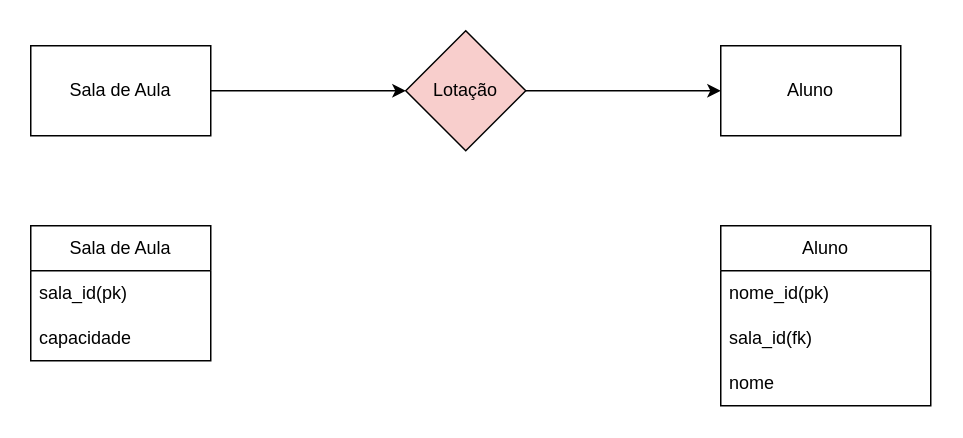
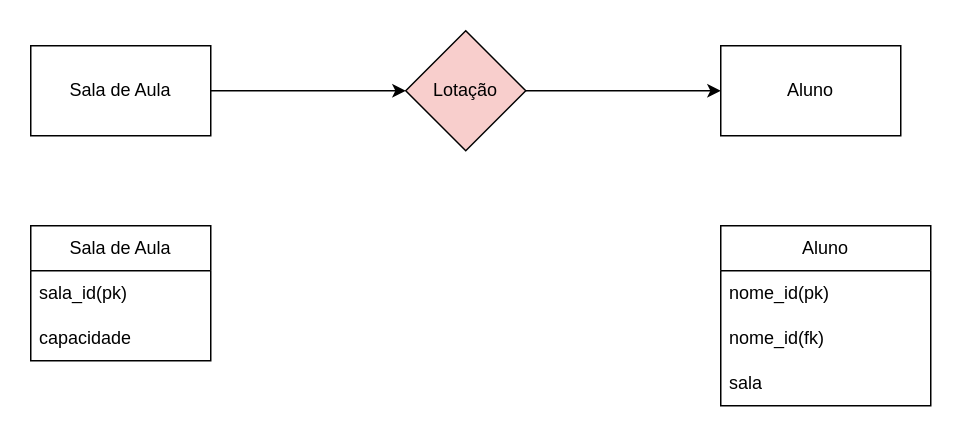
node "sala_id(fk)": label "sala_id(fk)" -> "nome_id(fk)"
node "nome": label "nome" -> "sala"
